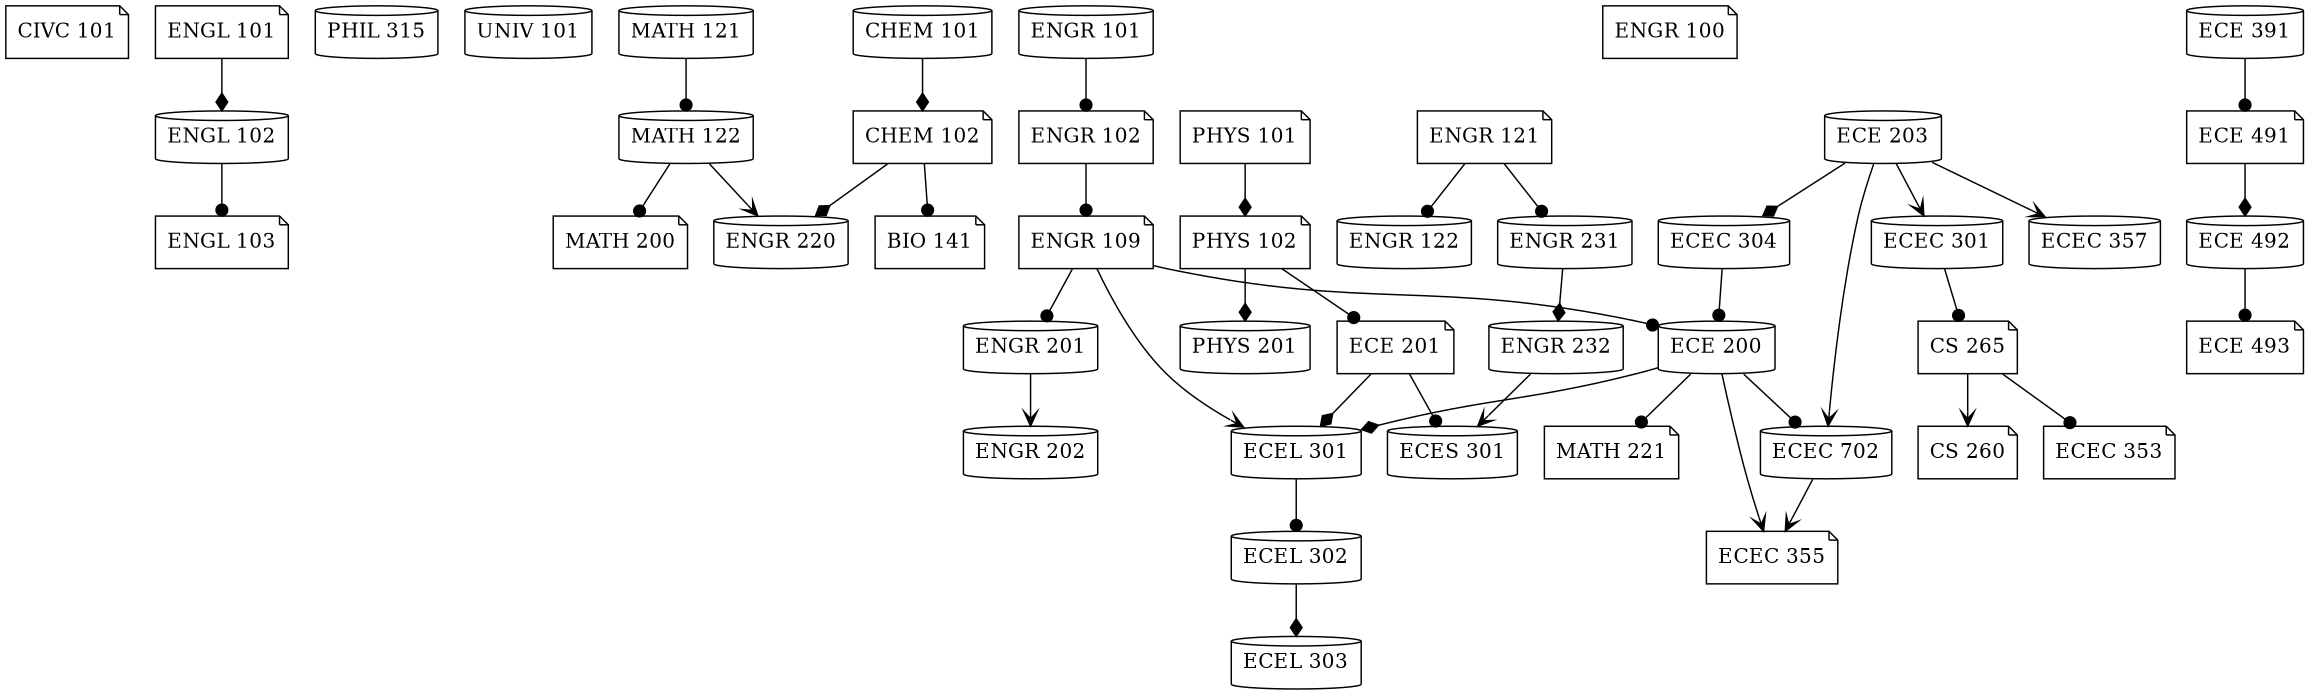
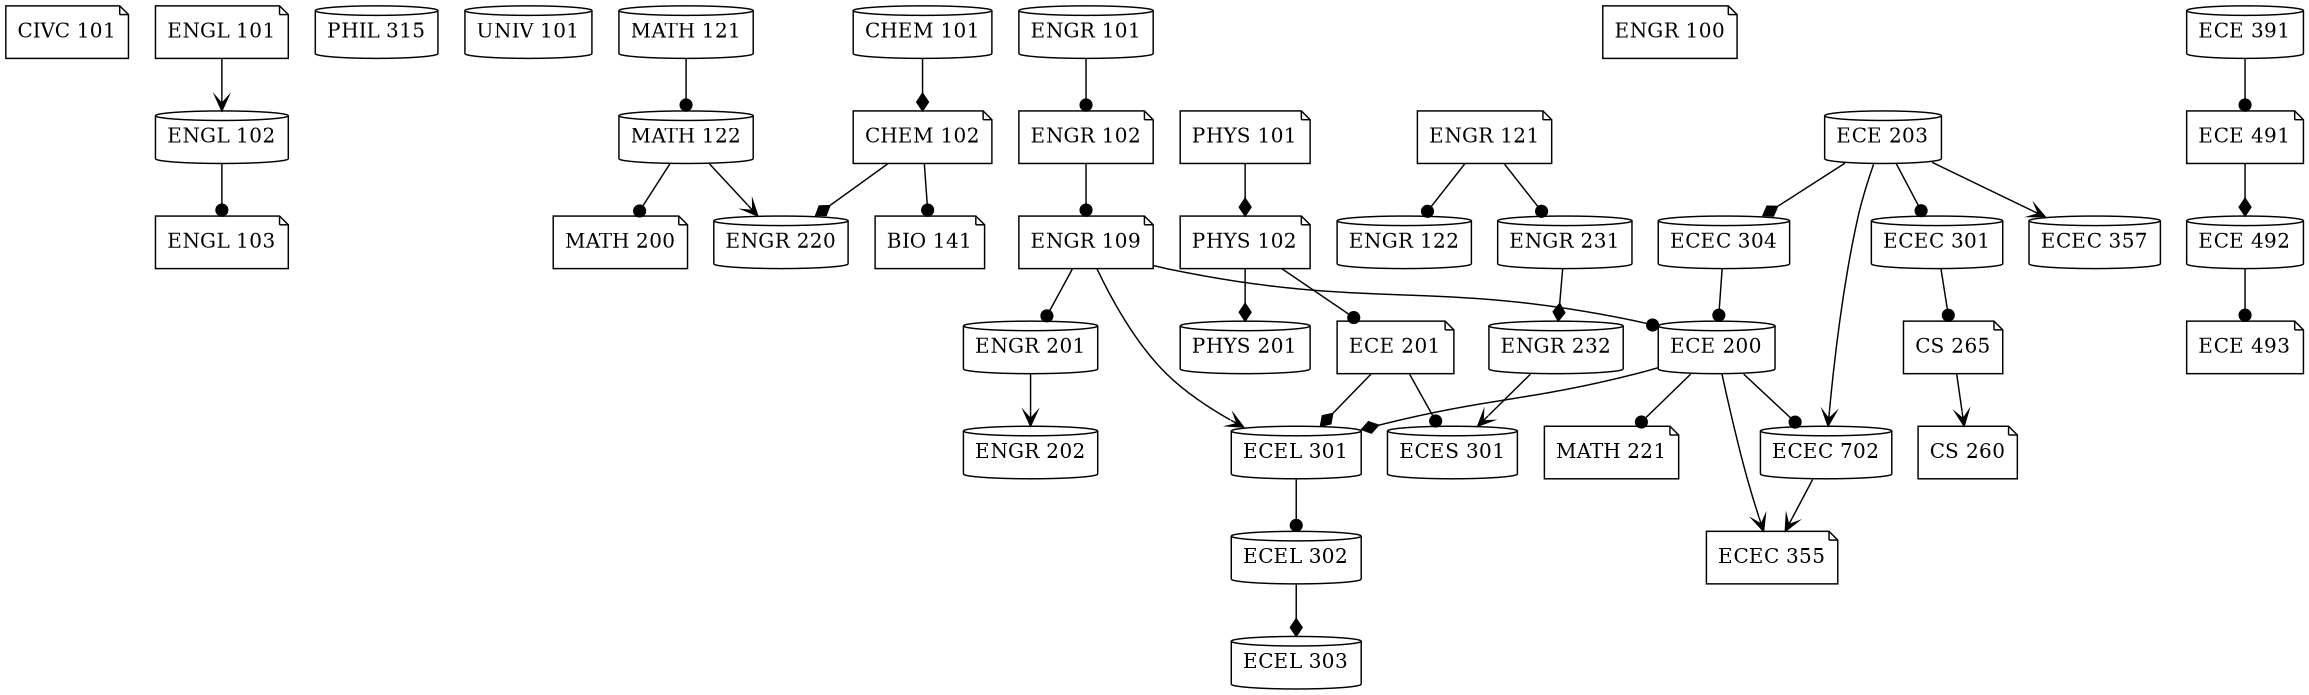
edge "ENGL 101" -> "ENGL 102": arrowhead diamond -> vee
edge "ECE 203" -> "ECEC 301": arrowhead vee -> dot
node "ECEC 353": removed
